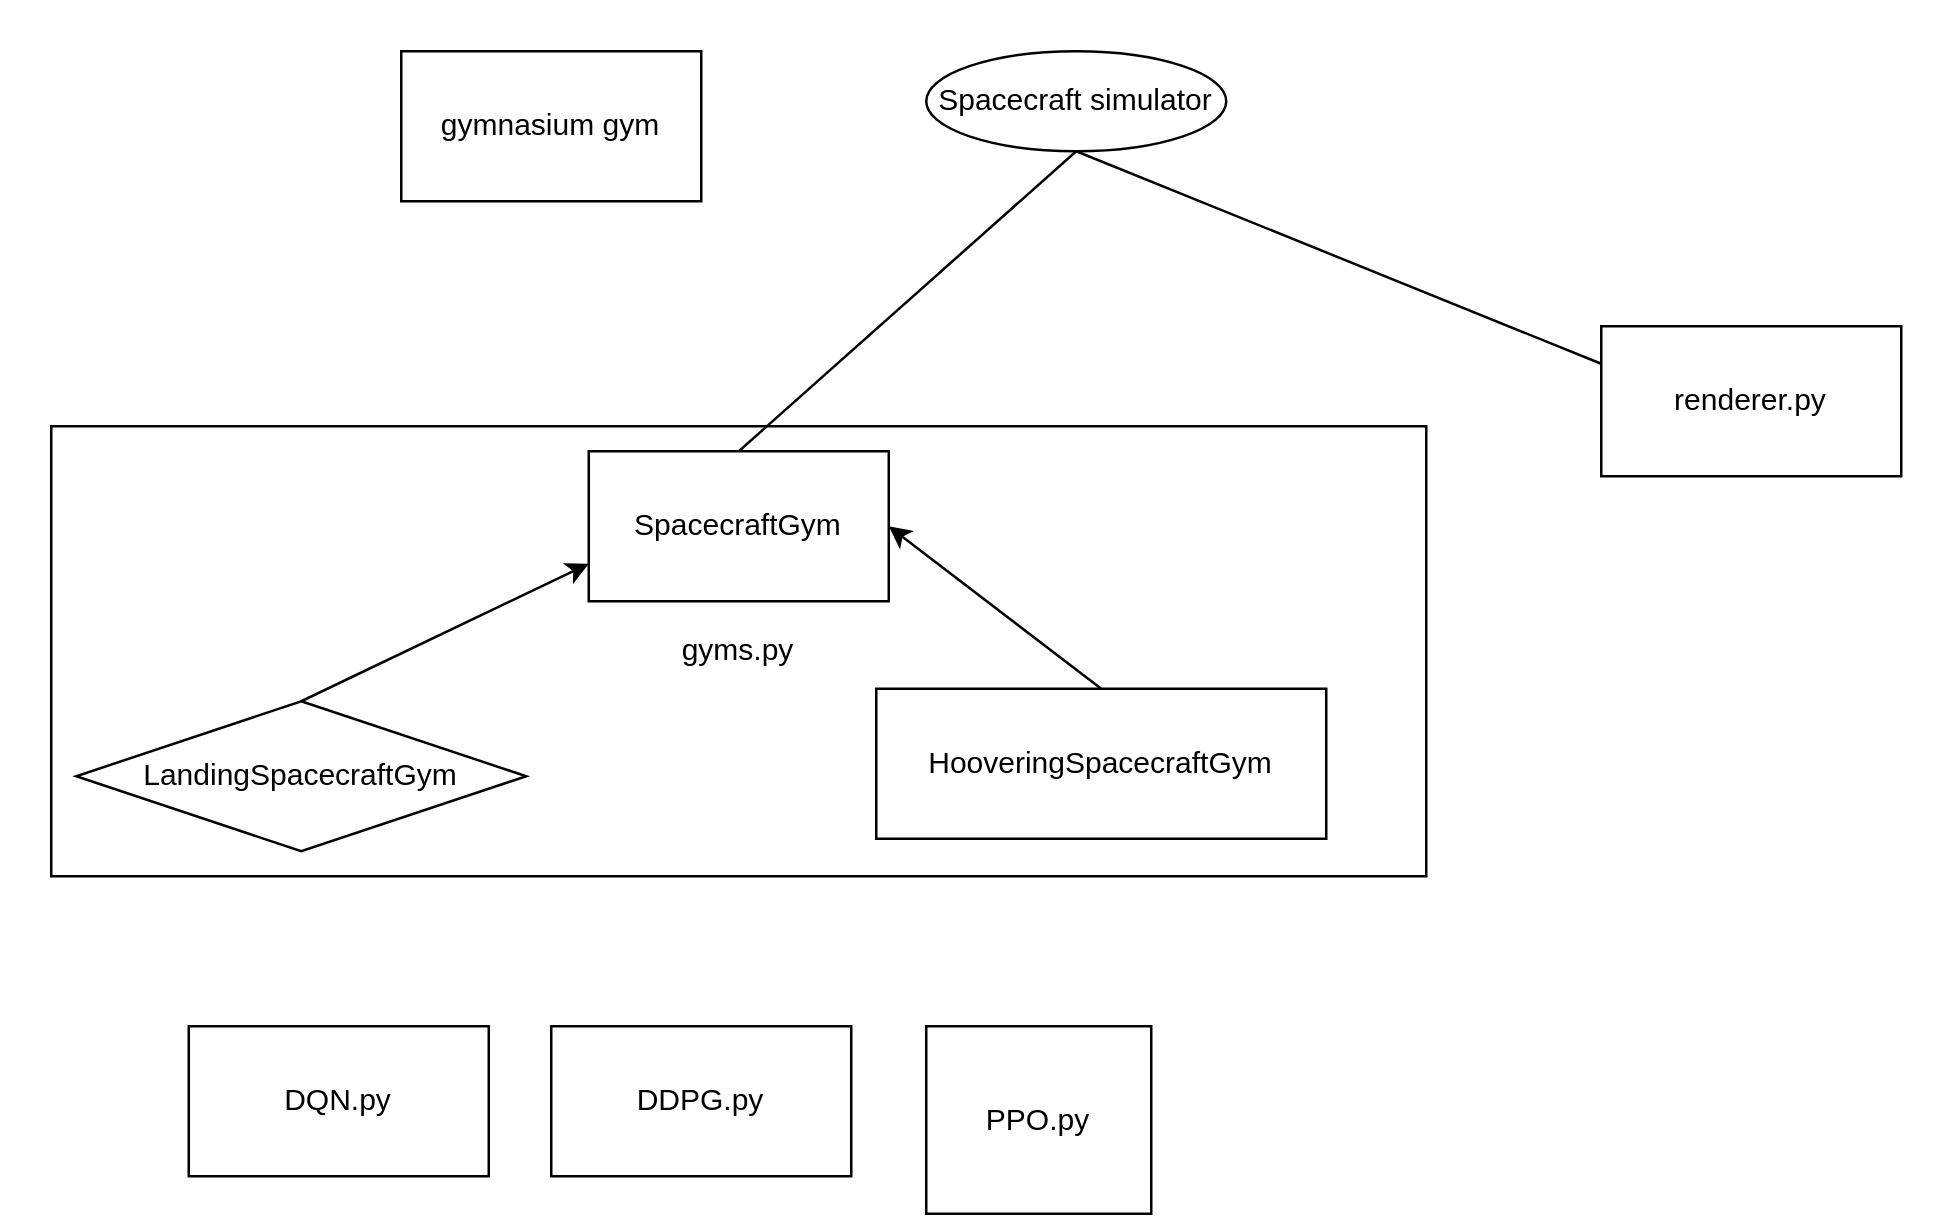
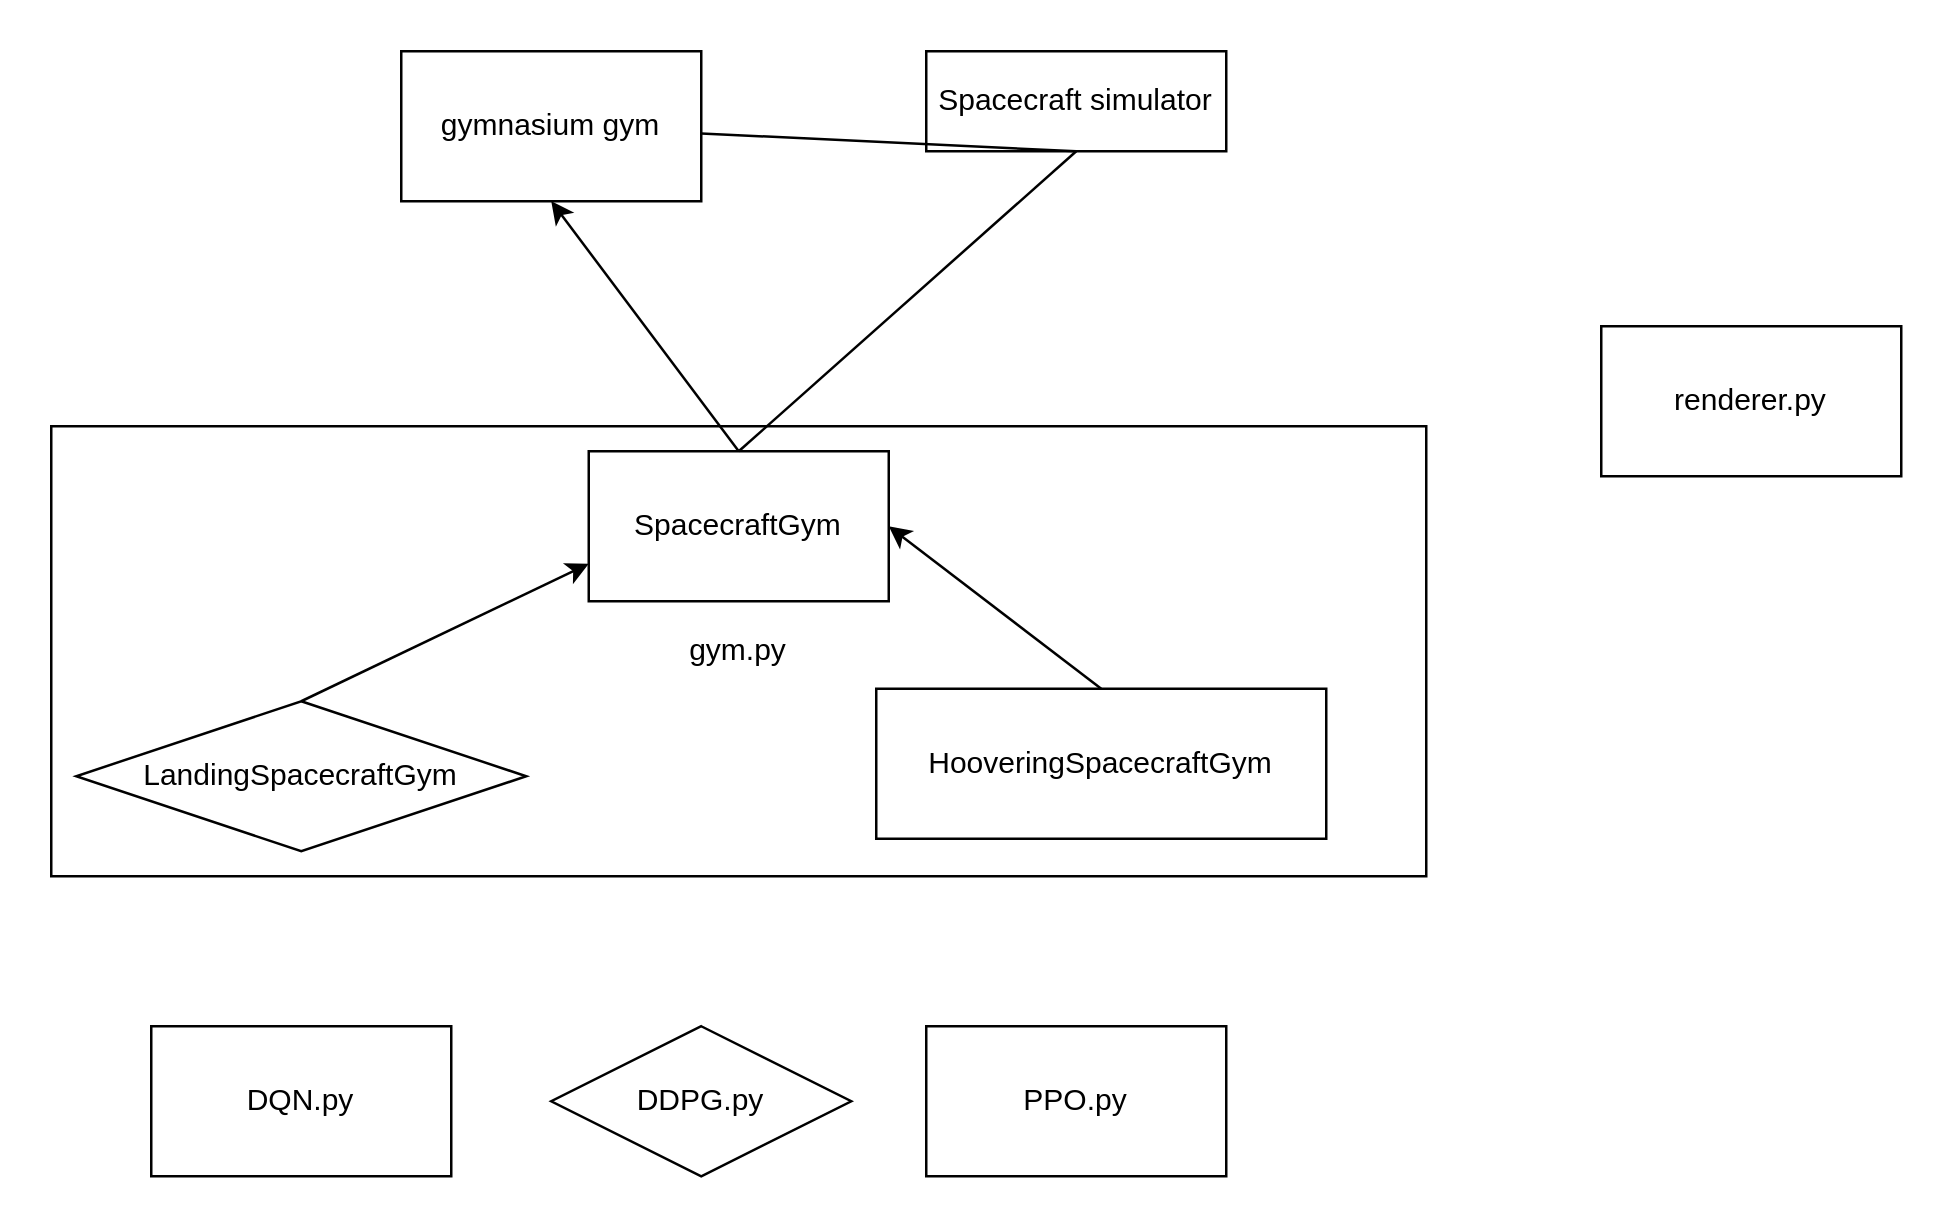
node "Spacecraft simulator": shape ellipse -> rectangle
edge "Spacecraft simulator" -- "renderer.py": now "Spacecraft simulator" -- "gymnasium gym"
edge "SpacecraftGym" -> "gymnasium gym": added
node "gyms.py": label "gyms.py" -> "gym.py"
node "DQN.py": moved (339, 1101) -> (301, 1101)
node "DDPG.py": shape rectangle -> diamond
node "PPO.py": size 225x188 -> 300x150
